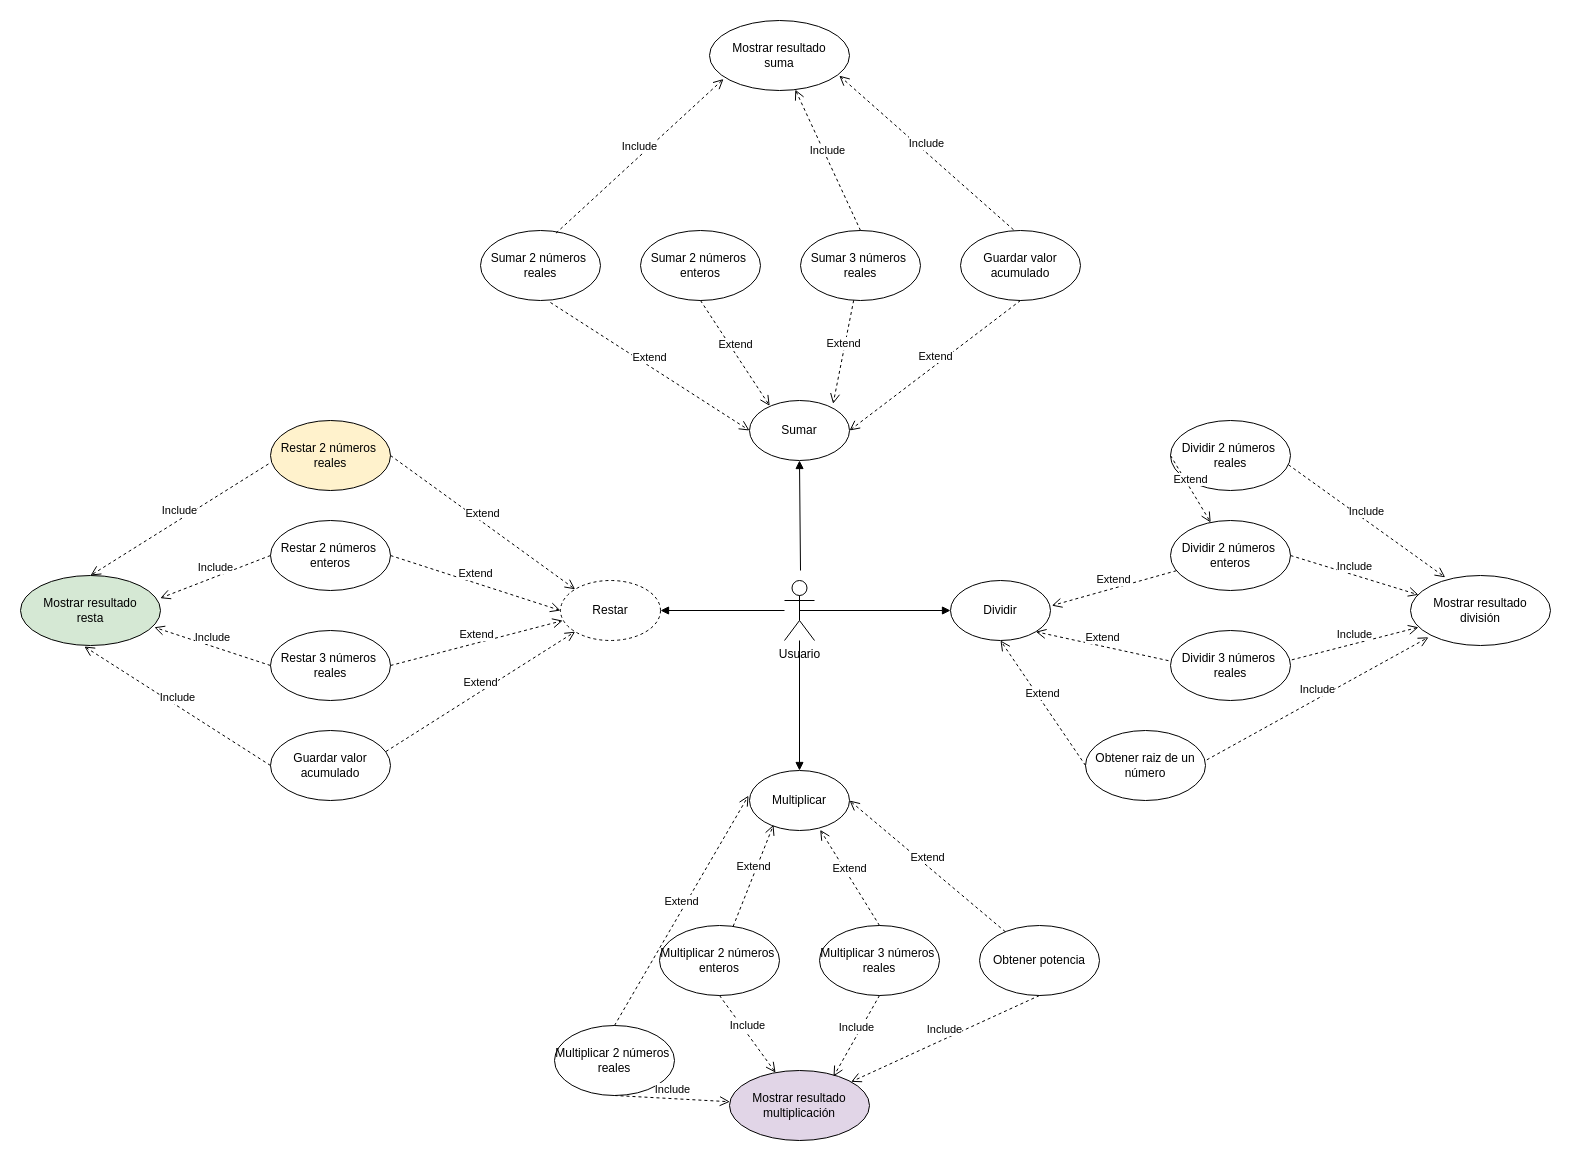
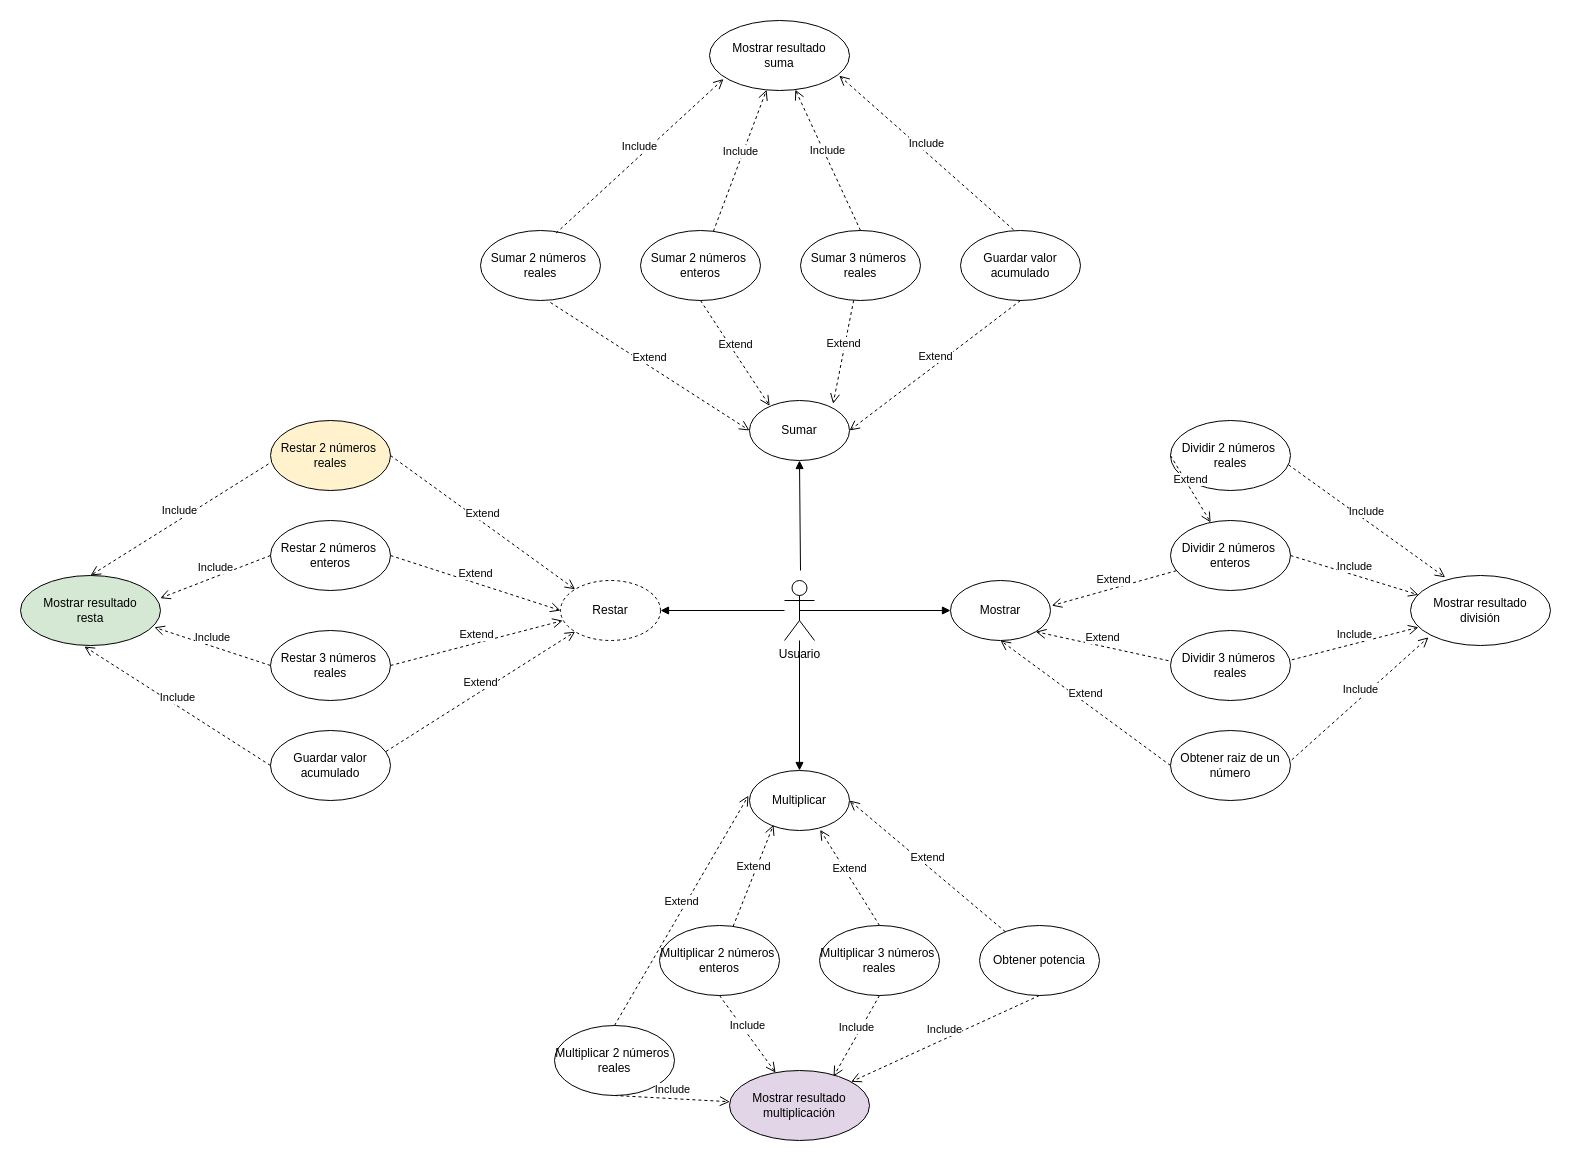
edge "Sumar 2 números enteros" -> "Mostrar resultado suma": added, label "Include"
node "Dividir": label "Dividir" -> "Mostrar"
node "Obtener raiz de un número": moved (1146, 766) -> (1231, 766)
